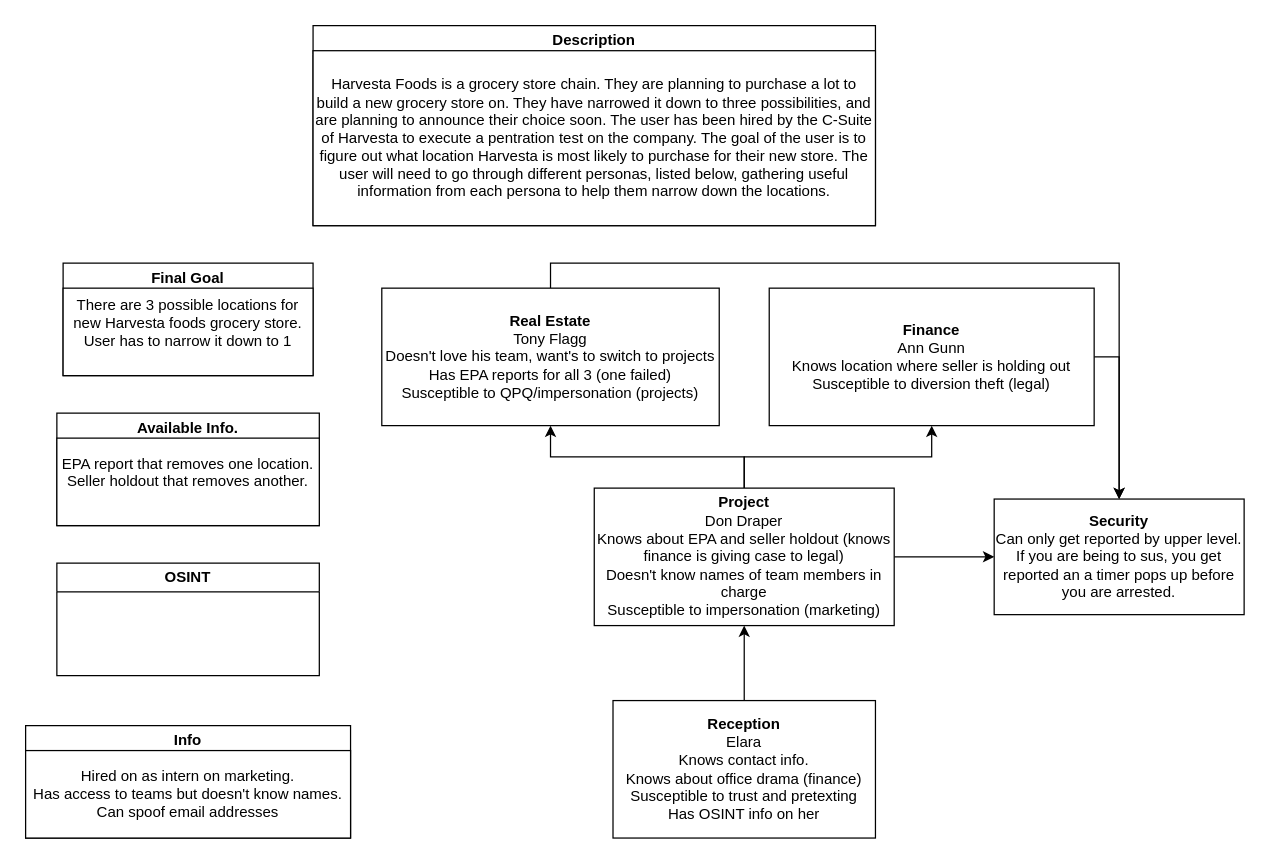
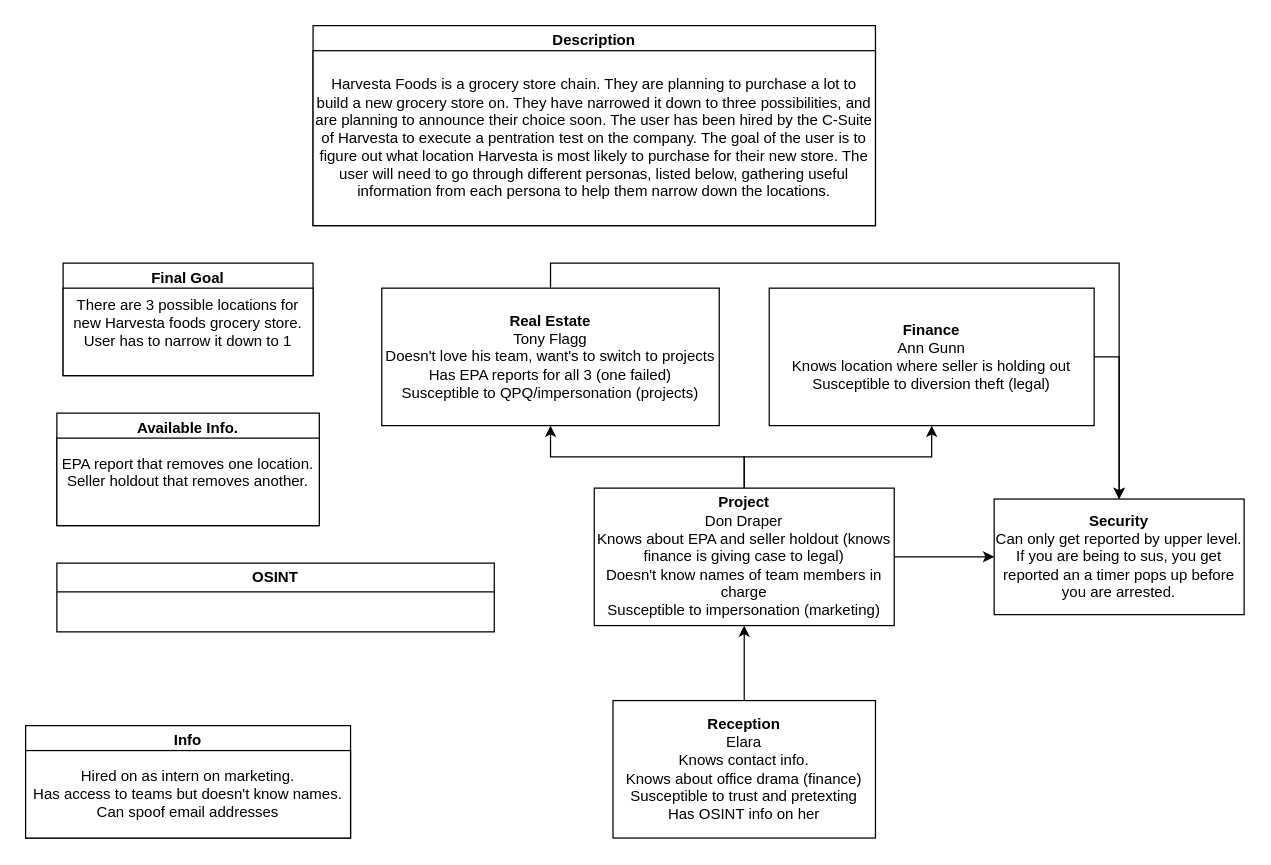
node "OSINT": size 263x113 -> 438x69
